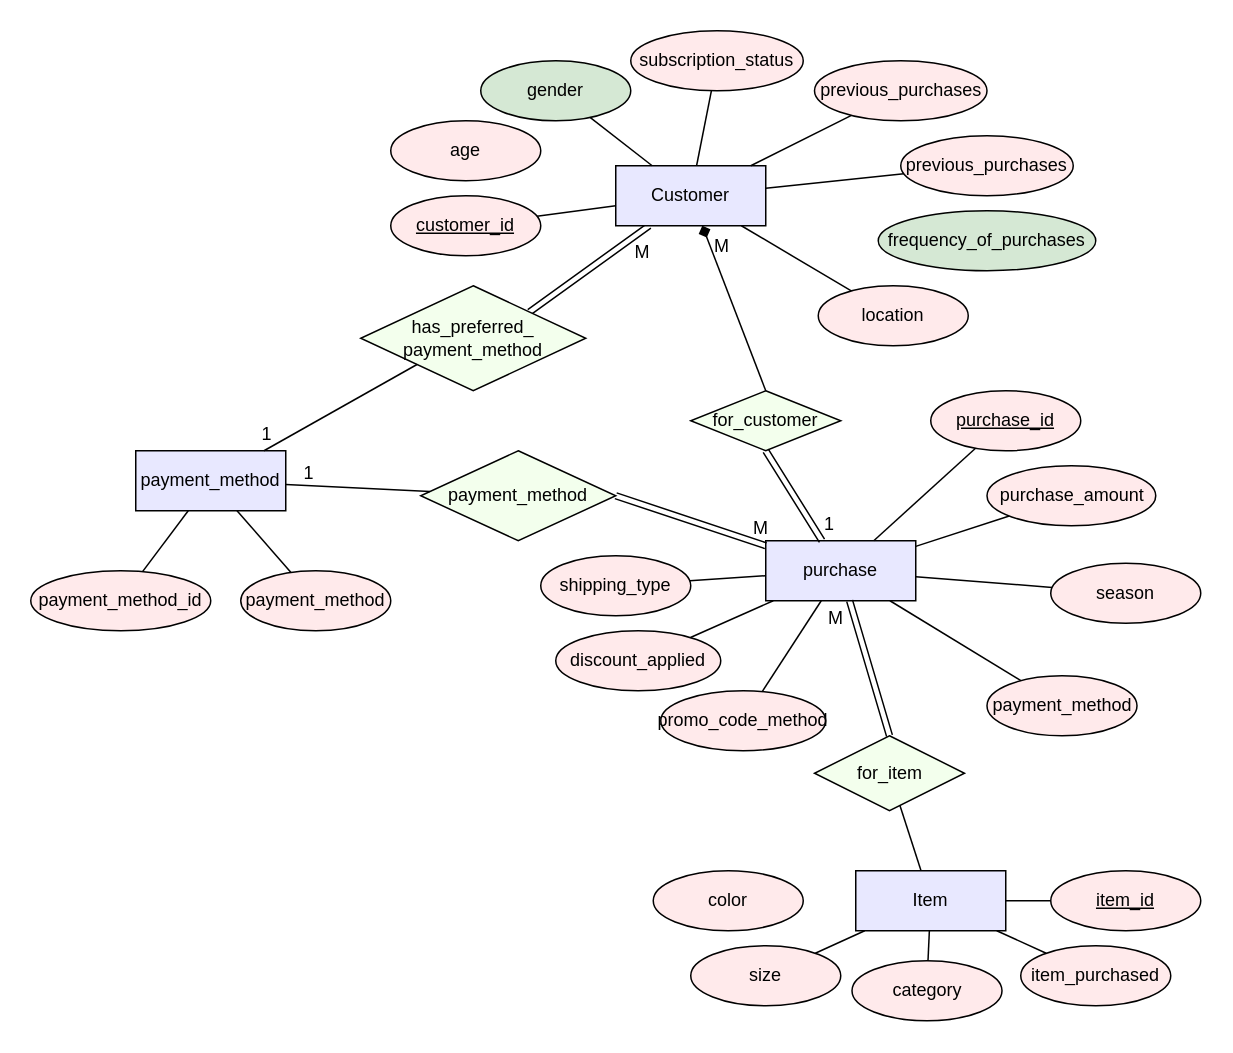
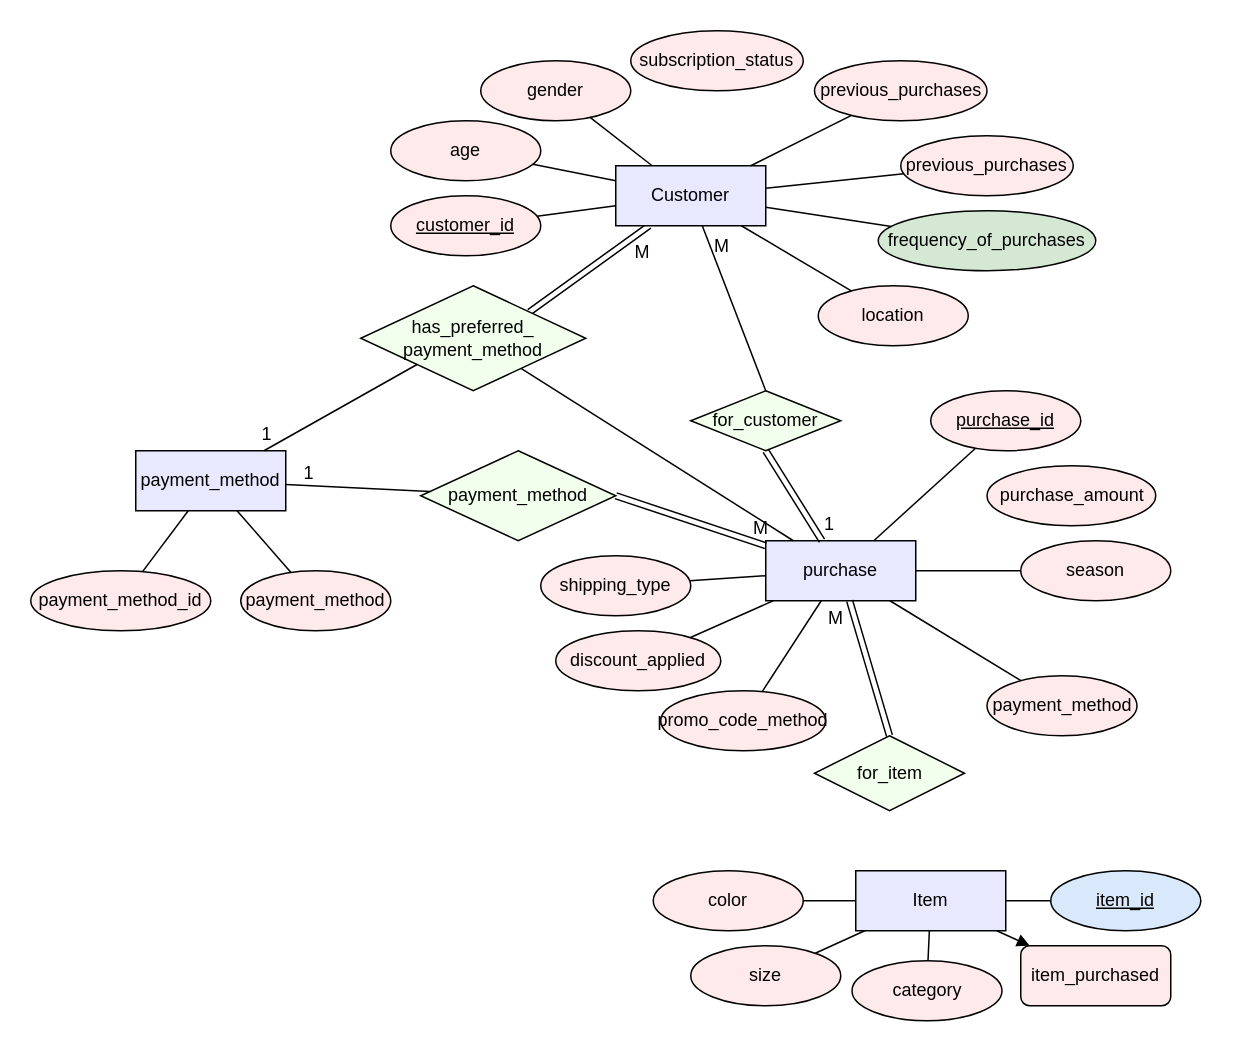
node "gender": fillcolor #d5e8d4 -> #ffeaeb
edge "subscription_status" -- "Customer": removed
edge "age" -- "Customer": added
edge "Customer" -- "frequency_of_purchases": added
edge "for_customer" -> "Customer": arrowhead diamond -> none
edge "purchase_amount" -- "purchase": now "has_preferred_ payment_method" -- "purchase"
node "season": moved (1126, 593) -> (1096, 571)
edge "for_item" -- "Item": now "color" -- "Item"
node "item_id": fillcolor #ffeaeb -> #dae8fc
edge "Item" -- "item_purchased": arrowhead none -> block
node "item_purchased": shape ellipse -> rounded rectangle
